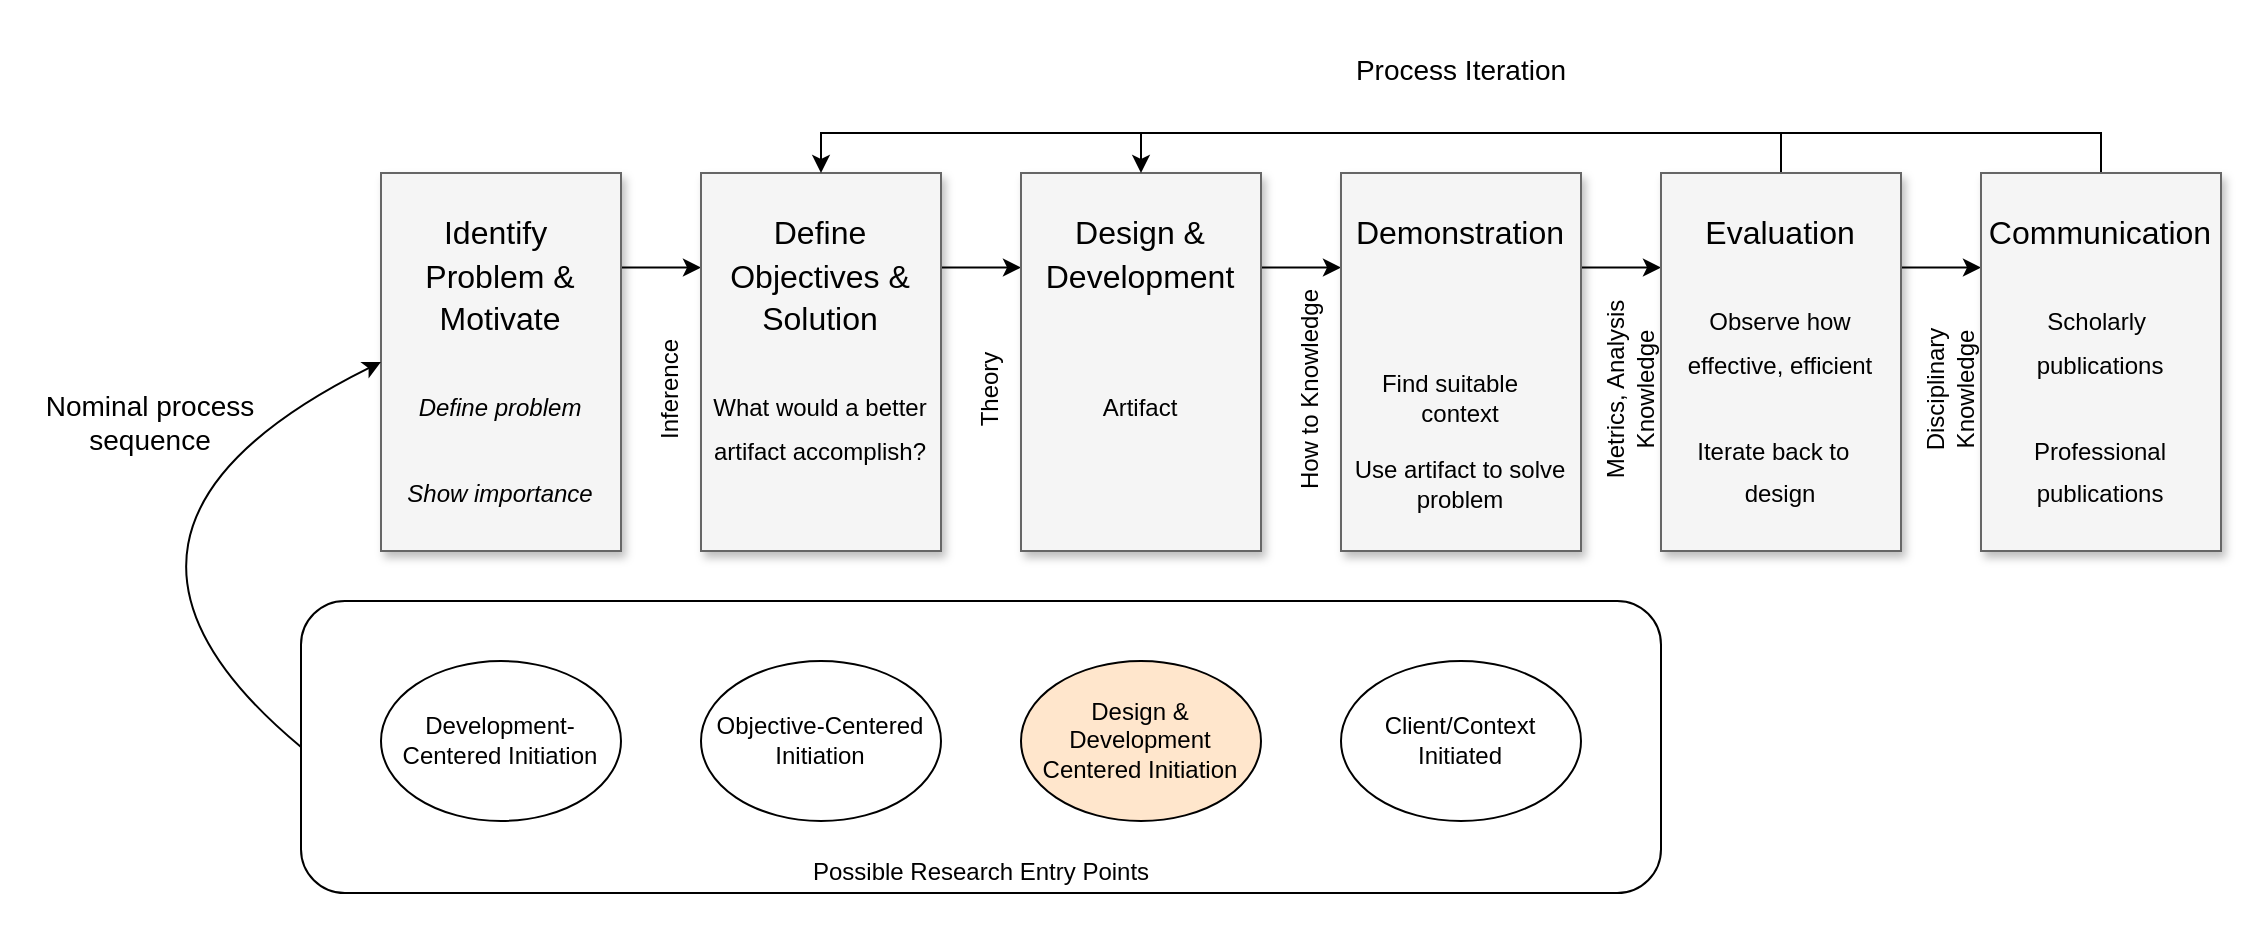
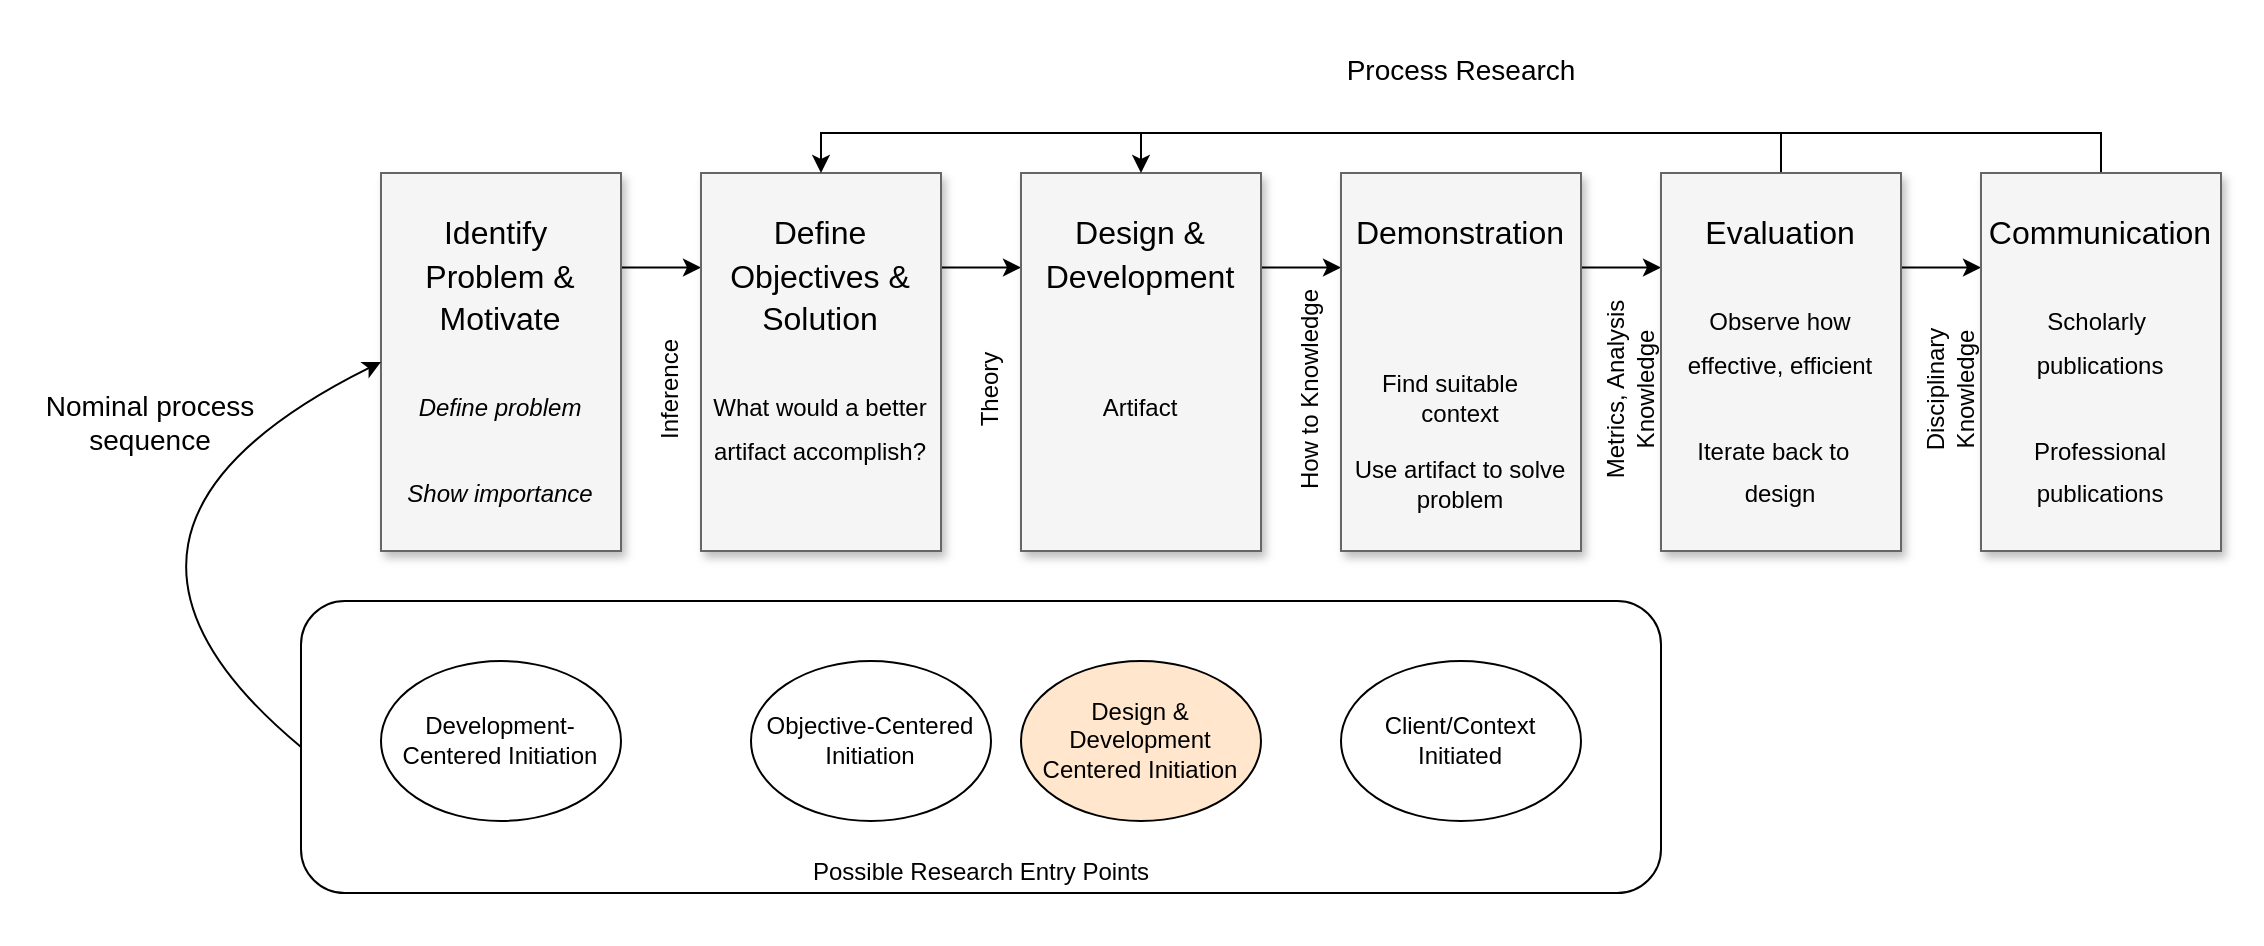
node "Process Iteration": label "Process Iteration" -> "Process Research"
node "Objective-Centered Initiation": moved (821, 741) -> (871, 741)
